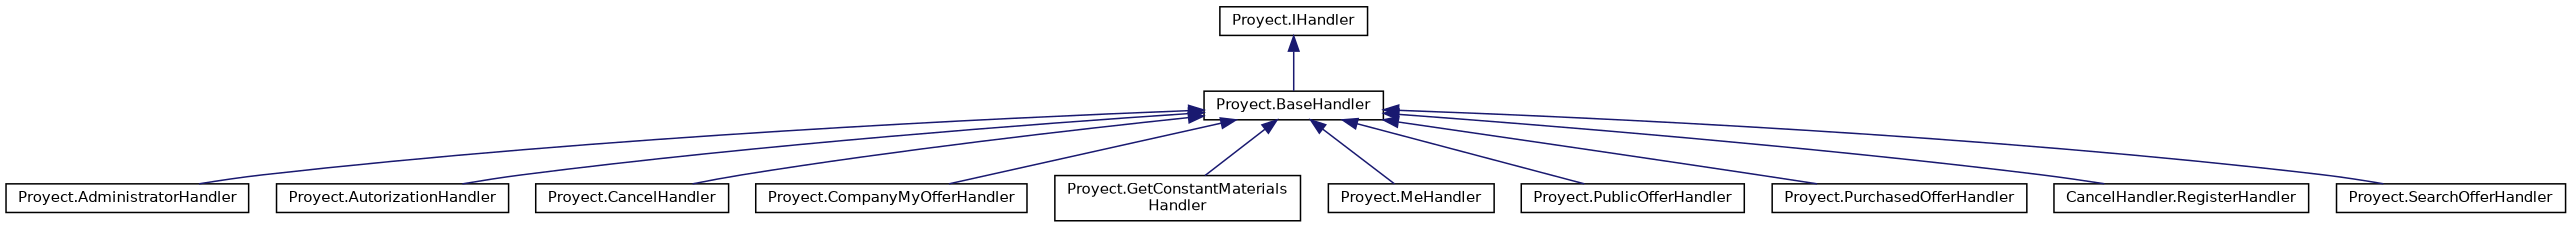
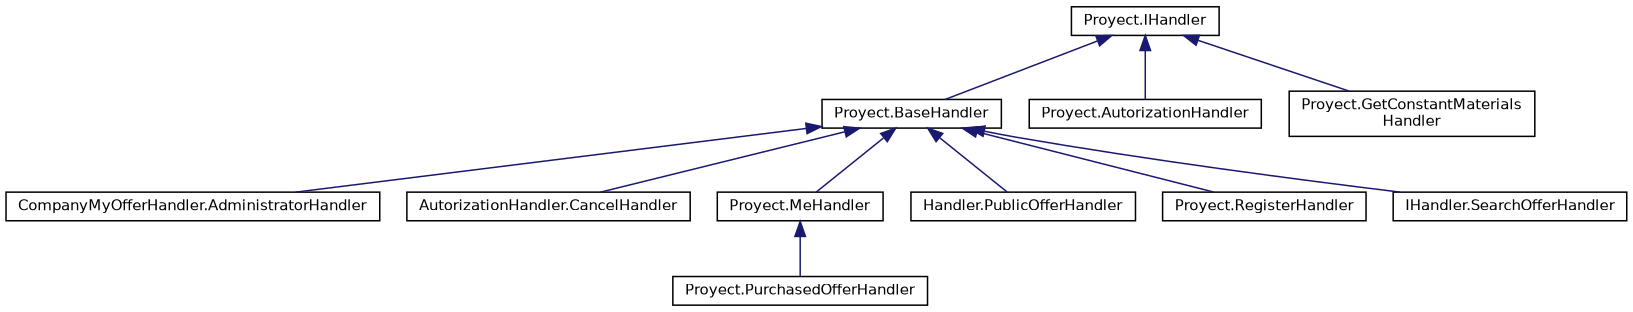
edge "Proyect.AutorizationHandler" -> "Proyect.BaseHandler": now "Proyect.AutorizationHandler" -> "Proyect.IHandler"
edge "Proyect.GetConstantMaterials Handler" -> "Proyect.BaseHandler": now "Proyect.GetConstantMaterials Handler" -> "Proyect.IHandler"
edge "Proyect.PurchasedOfferHandler" -> "Proyect.BaseHandler": now "Proyect.PurchasedOfferHandler" -> "Proyect.MeHandler"
node "Proyect.AdministratorHandler": label "Proyect.AdministratorHandler" -> "CompanyMyOfferHandler.AdministratorHandler"
node "Proyect.CancelHandler": label "Proyect.CancelHandler" -> "AutorizationHandler.CancelHandler"
node "Proyect.CompanyMyOfferHandler": removed
node "Proyect.PublicOfferHandler": label "Proyect.PublicOfferHandler" -> "Handler.PublicOfferHandler"
node "CancelHandler.RegisterHandler": label "CancelHandler.RegisterHandler" -> "Proyect.RegisterHandler"
node "Proyect.SearchOfferHandler": label "Proyect.SearchOfferHandler" -> "IHandler.SearchOfferHandler"
